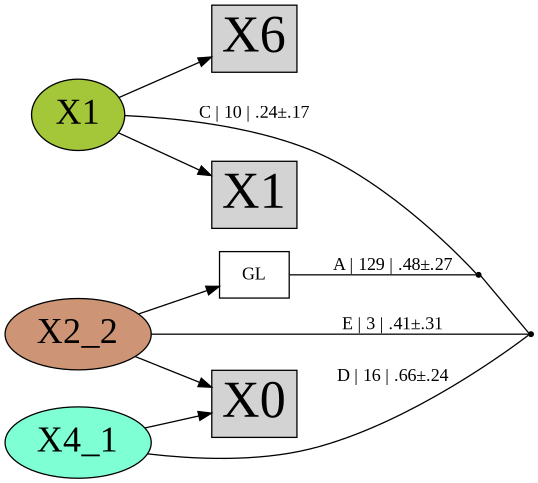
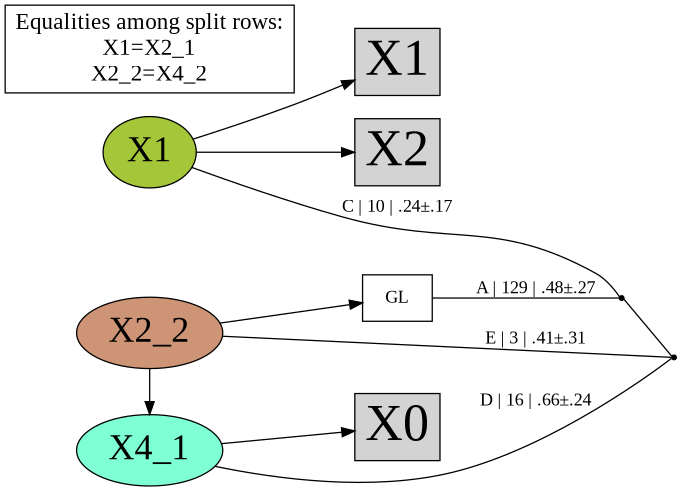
node "X6": label "X6" -> "X2"
node "Equalities among split rows: X1=X2_1 X2_2=X4_2": added
edge "X2_2" -> "X0": now "X2_2" -> "X4_1"
